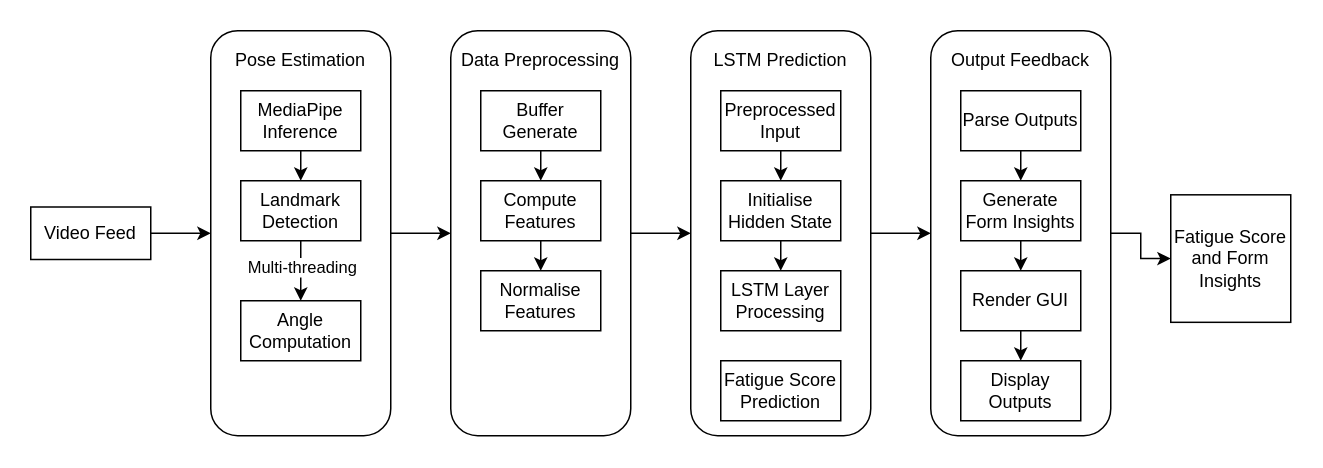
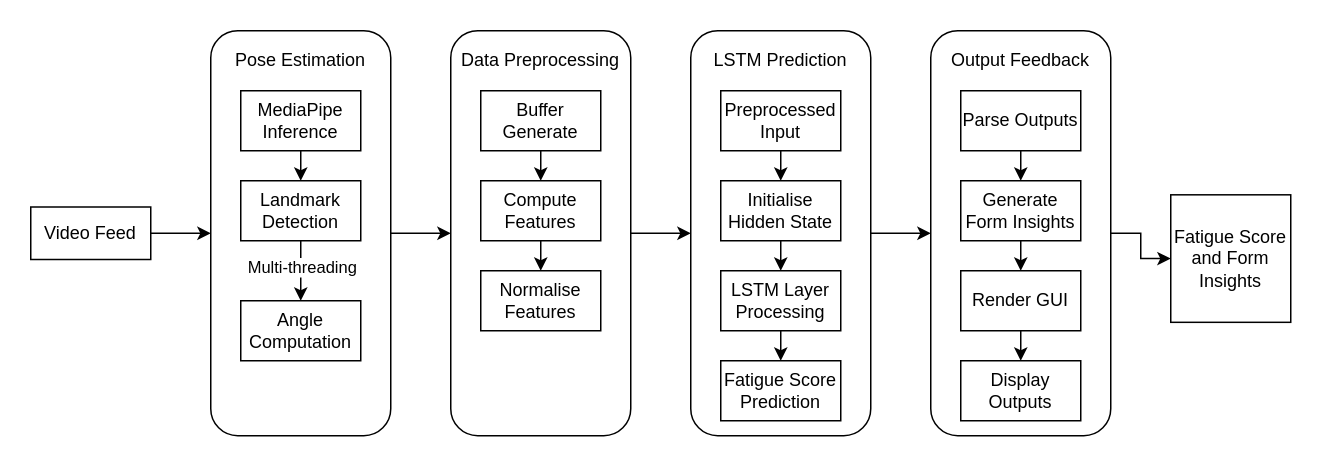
edge "LSTM Layer Processing" -> "Fatigue Score Prediction": added
